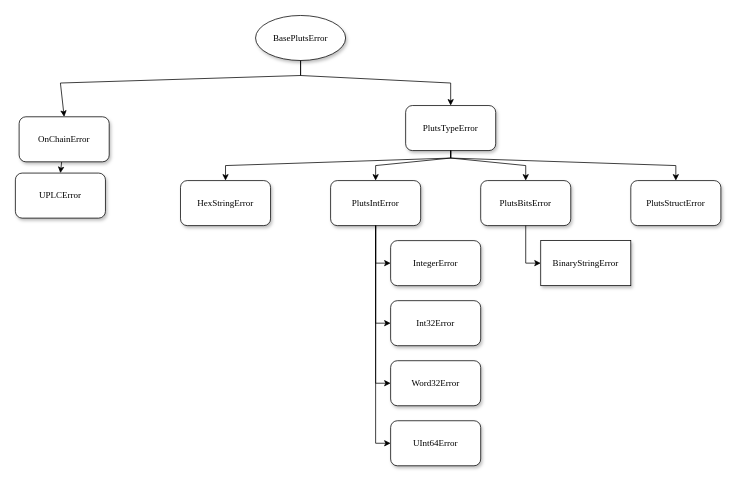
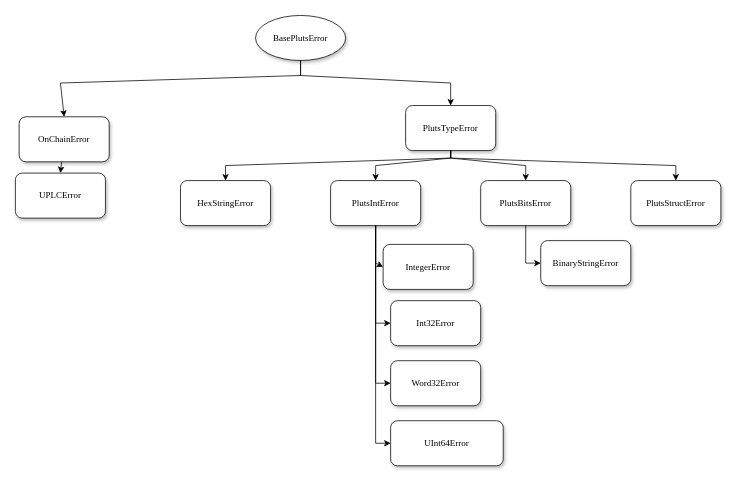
node "IntegerError": moved (435, 263) -> (428, 267)
node "BinaryStringError": shape rectangle -> rounded rectangle
node "UInt64Error": size 90x45 -> 113x45
